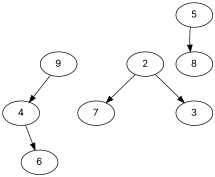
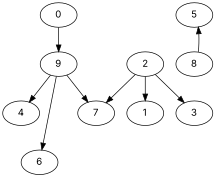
node "0": added
edge "5" -> "8": reversed
edge "9" -> "7": added
node "1": added
edge "4" -> "6": now "9" -> "6"
